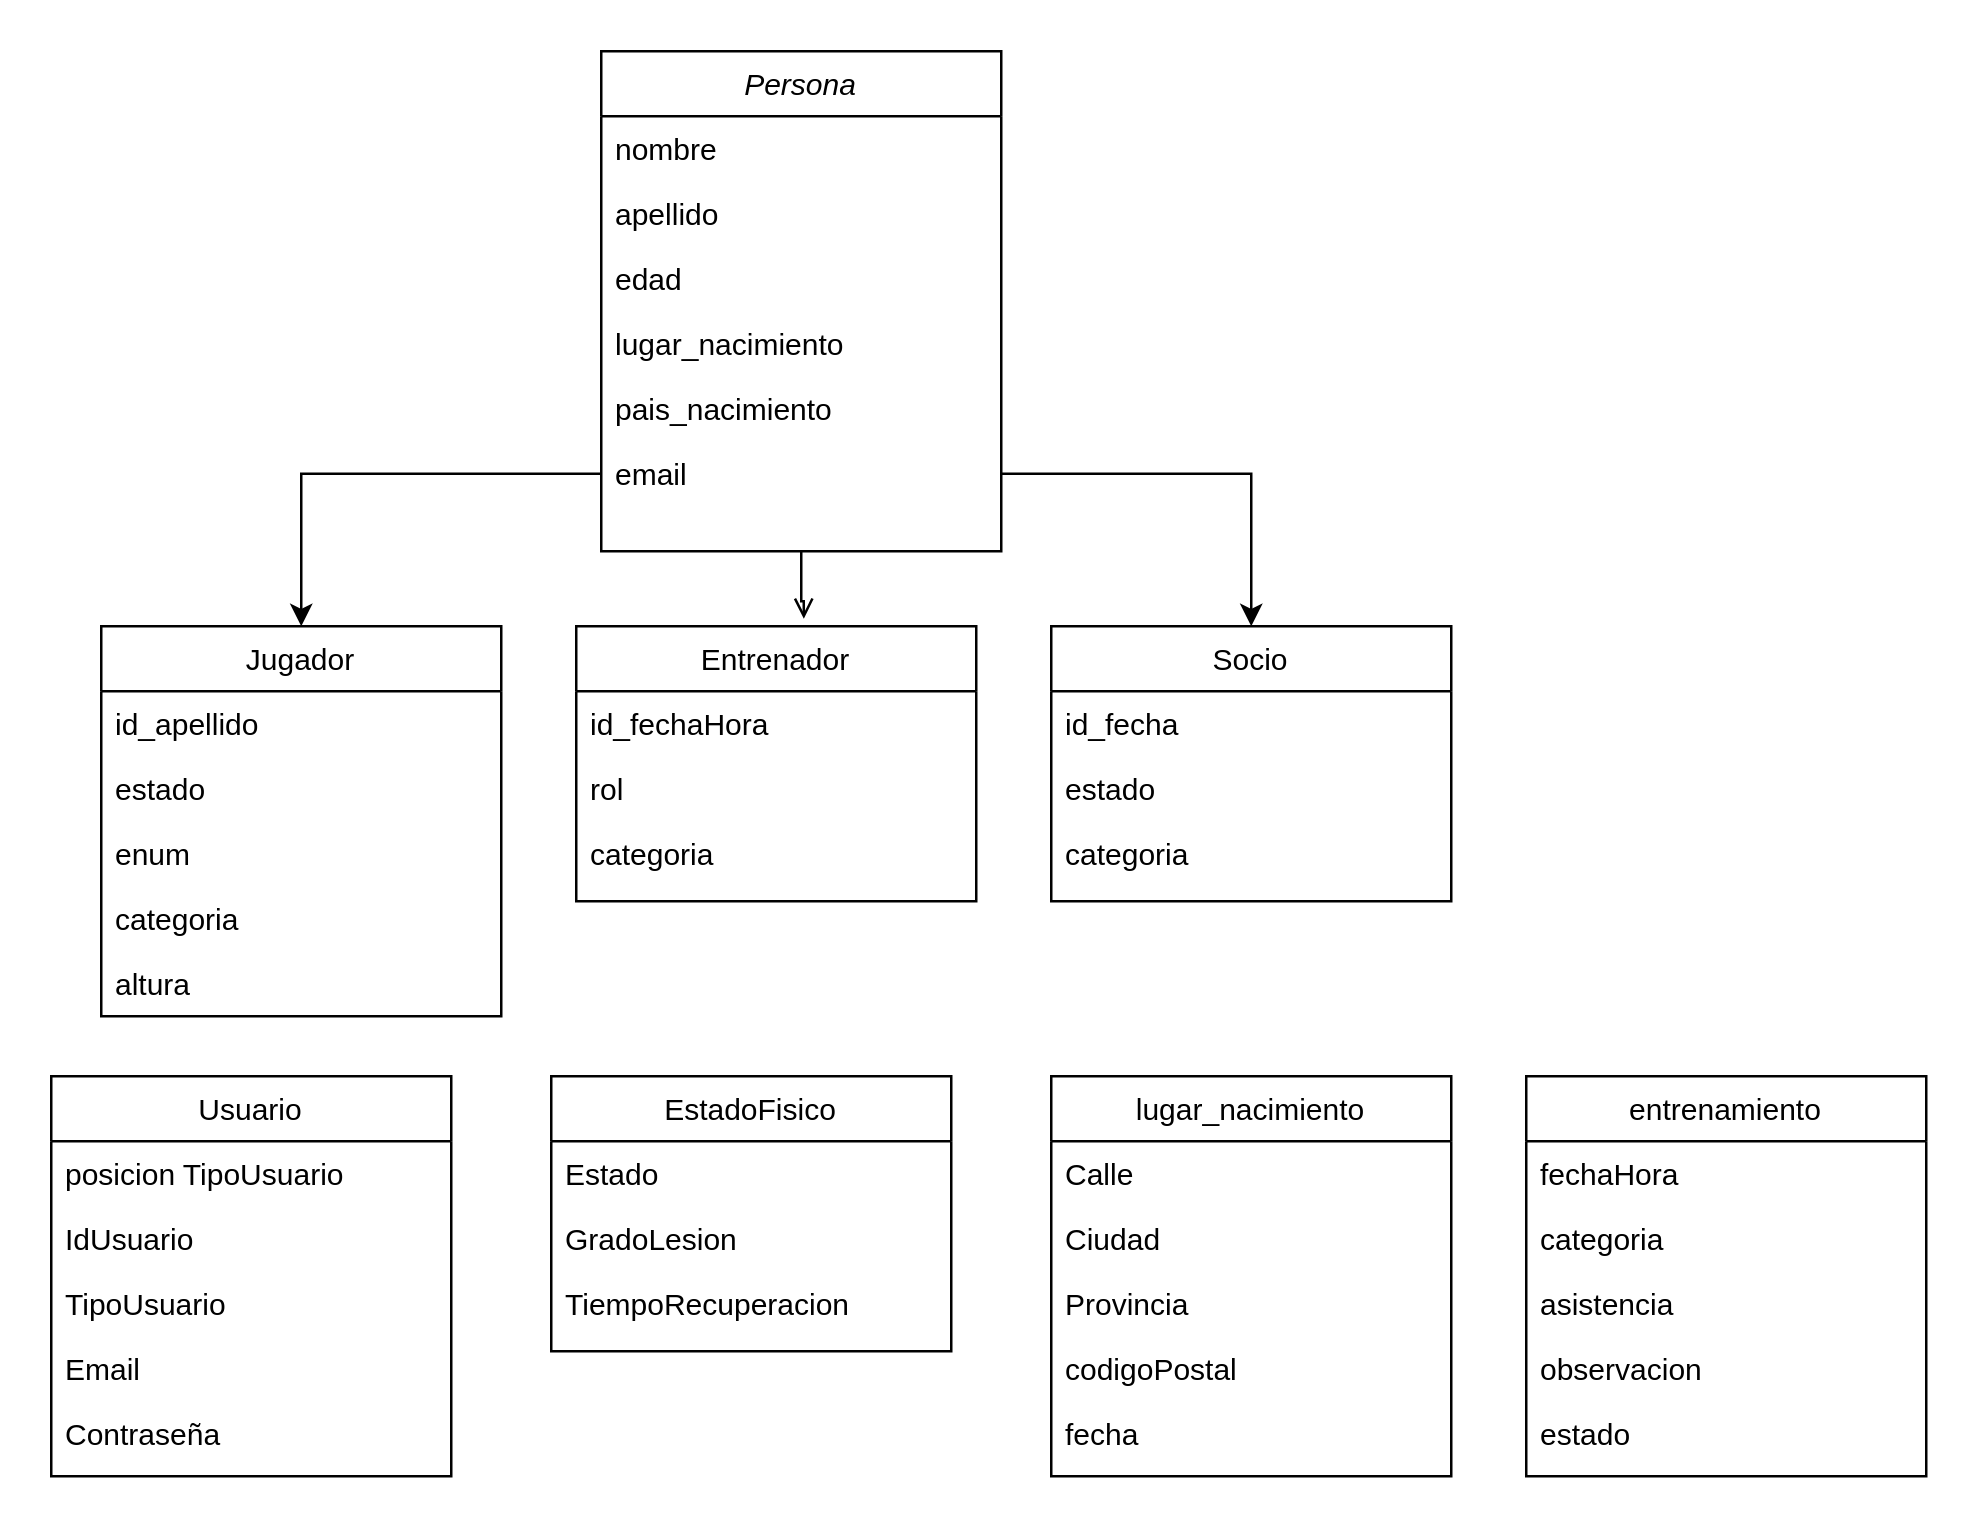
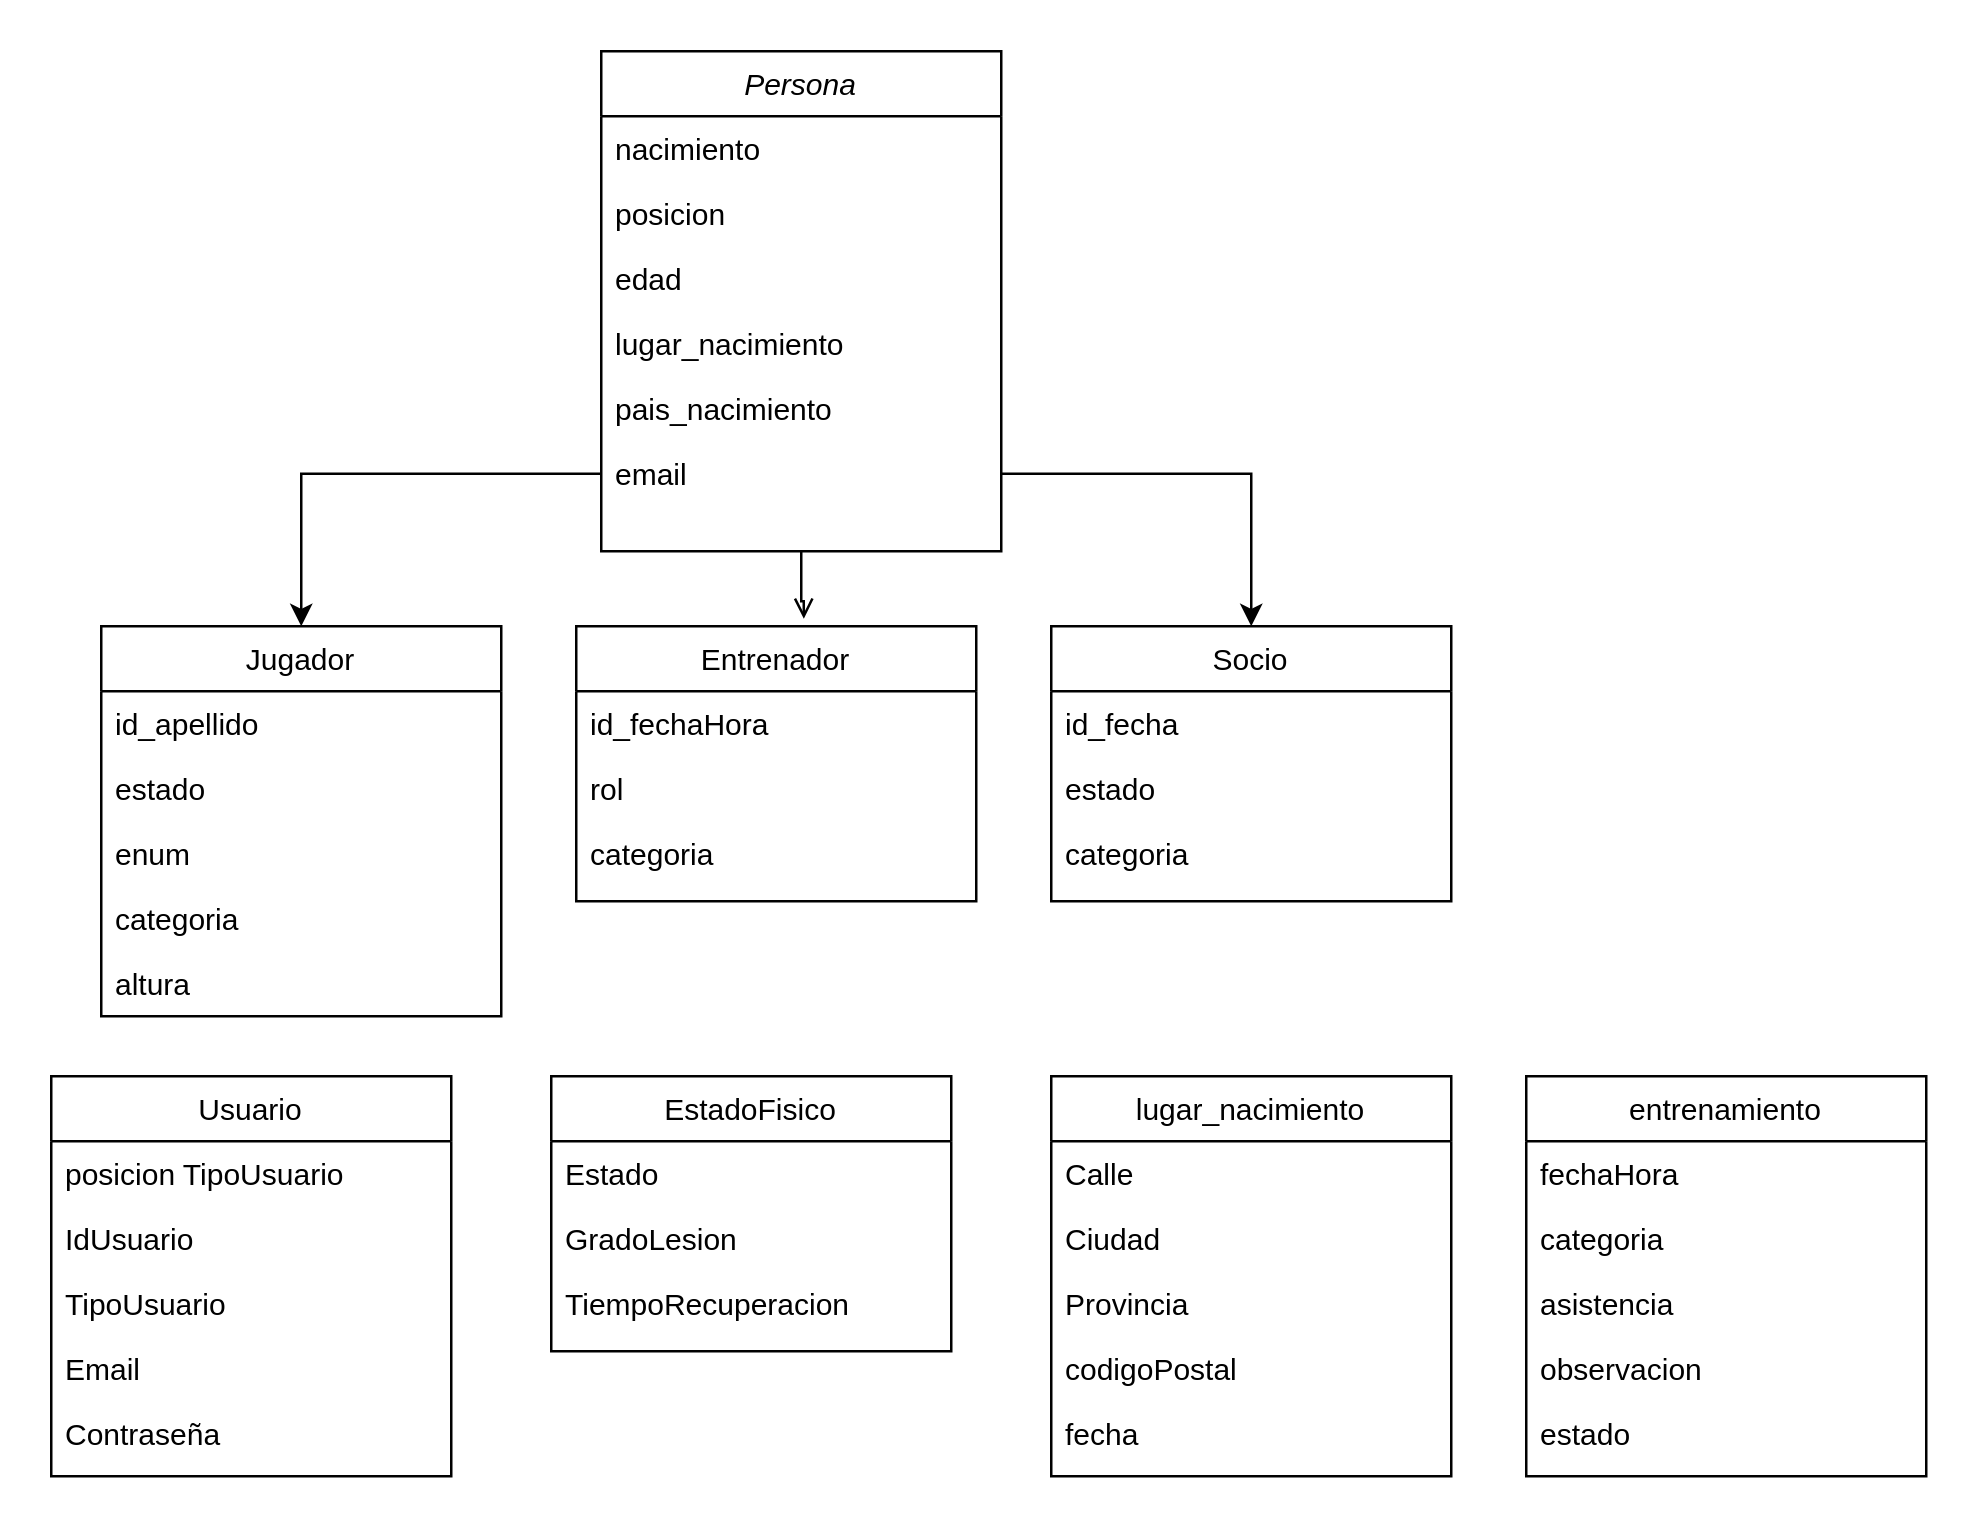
node "nombre": label "nombre" -> "nacimiento"
node "apellido": label "apellido" -> "posicion"
